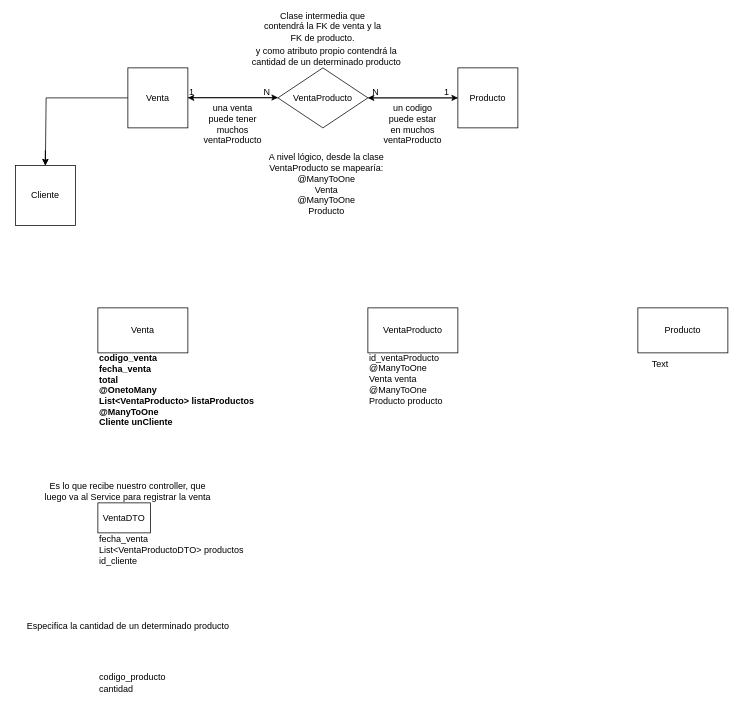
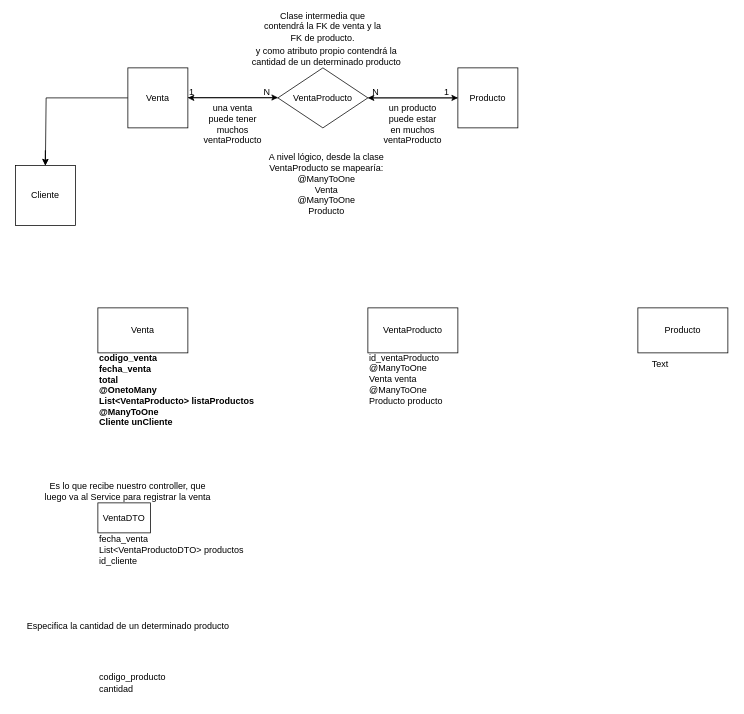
node "un codigo puede estar en muchos ventaProducto": label "un codigo puede estar en muchos ventaProducto" -> "un producto puede estar en muchos ventaProducto"
